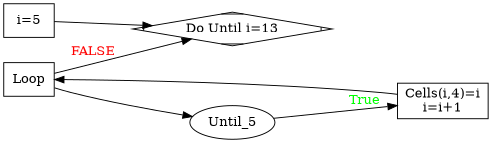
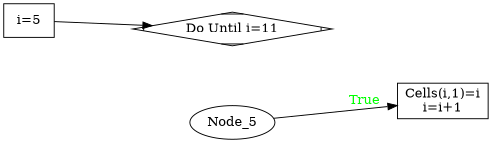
node "Do Until i=13": label "Do Until i=13" -> "Do Until i=11"
node "Loop": removed
node "Cells(i,4)=i i=i+1": label "Cells(i,4)=i i=i+1" -> "Cells(i,1)=i i=i+1"
node "Until_5": label "Until_5" -> "Node_5"
